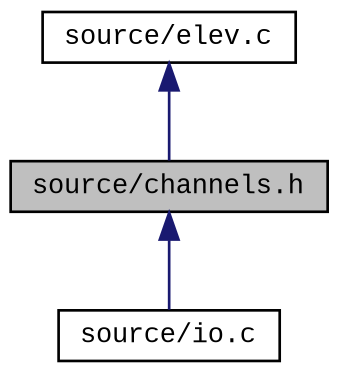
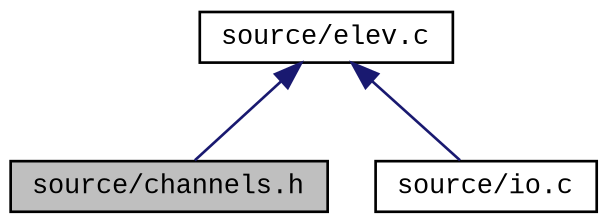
edge "source/io.c" -> "source/channels.h": now "source/io.c" -> "source/elev.c"
